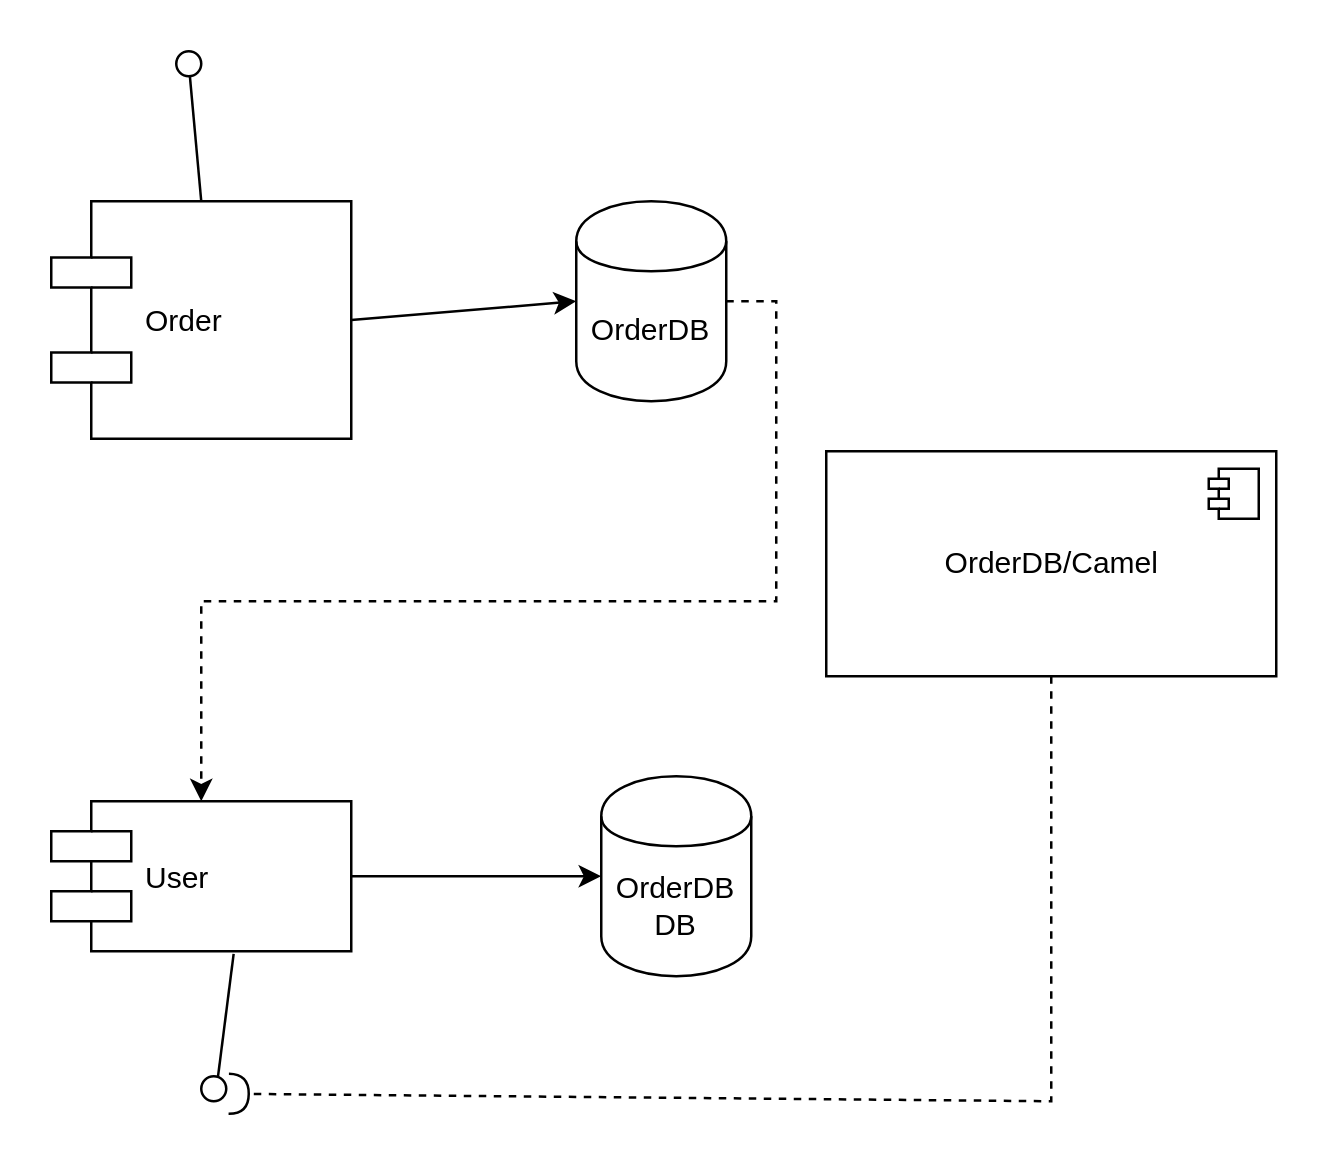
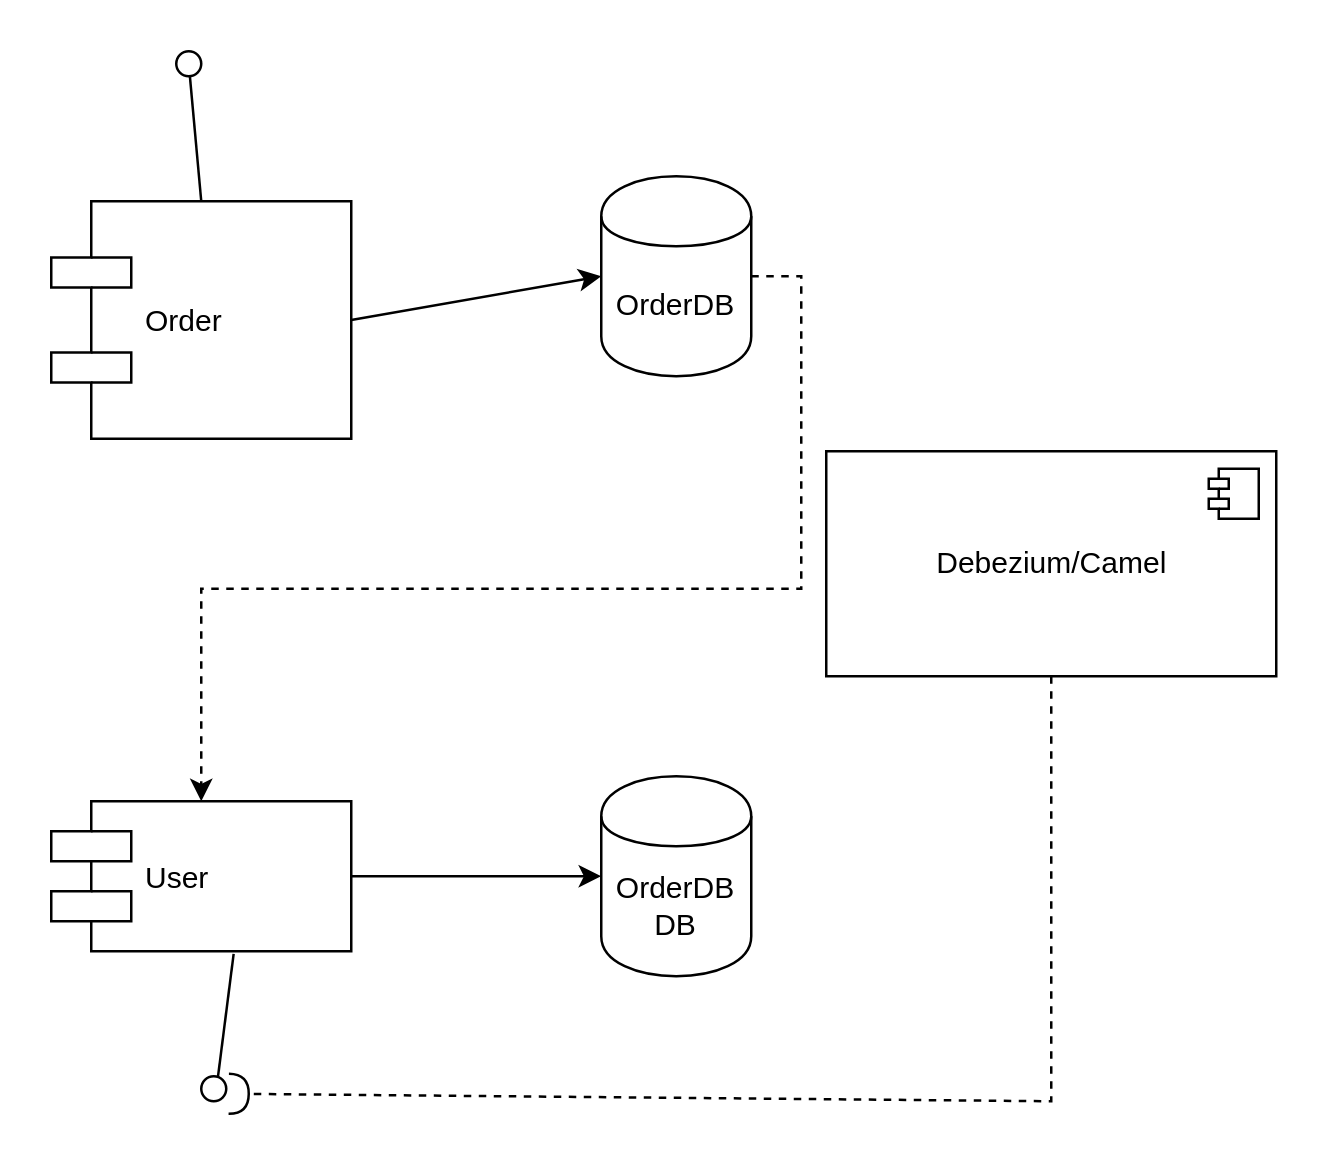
node "OrderDB": moved (651, 301) -> (676, 276)
node "OrderDB/Camel": label "OrderDB/Camel" -> "Debezium/Camel"
